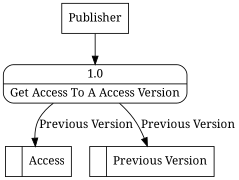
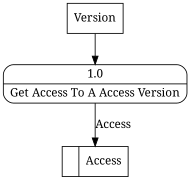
node "Publisher": label "Publisher" -> "Version"
edge "1.0" -> "Access": label "Previous Version" -> "Access"
node "Previous Version": removed
